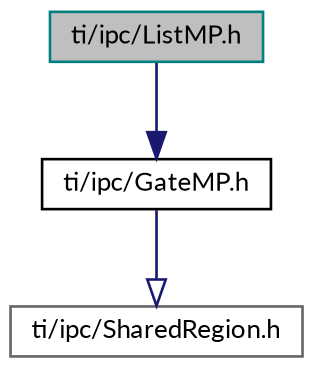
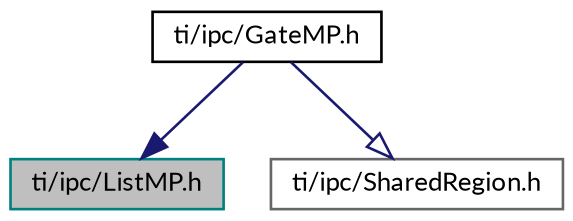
edge "ti/ipc/ListMP.h" -> "ti/ipc/GateMP.h": reversed
